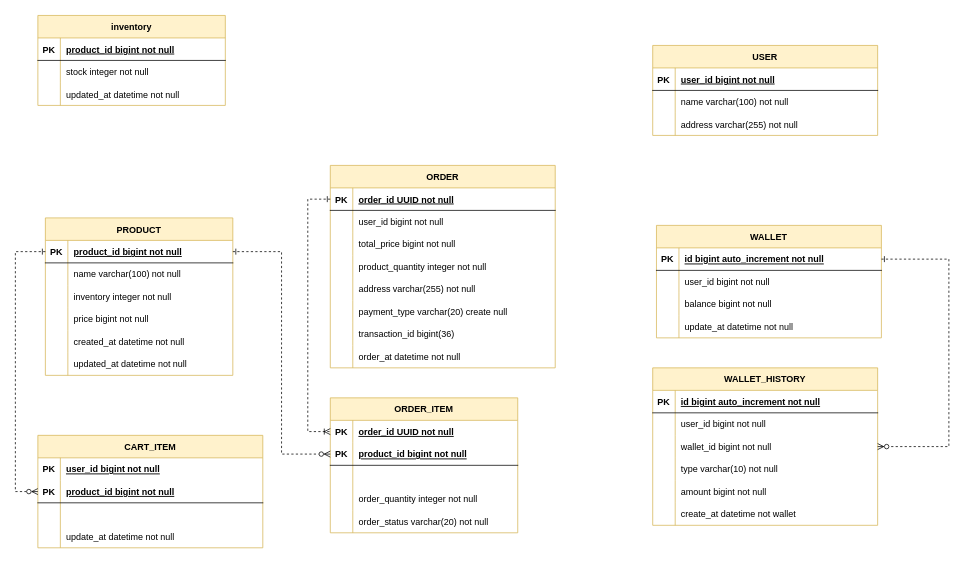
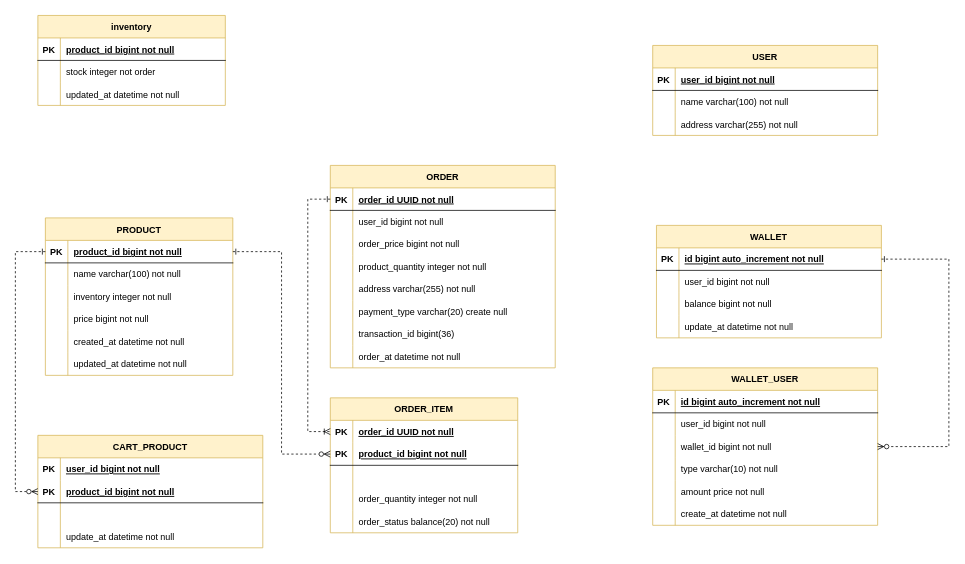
node "stock integer not null": label "stock integer not null" -> "stock integer not order"
node "total_price bigint not null": label "total_price bigint not null" -> "order_price bigint not null"
node "WALLET_HISTORY": label "WALLET_HISTORY" -> "WALLET_USER"
node "CART_ITEM": label "CART_ITEM" -> "CART_PRODUCT"
node "amount bigint not null": label "amount bigint not null" -> "amount price not null"
node "create_at datetime not wallet": label "create_at datetime not wallet" -> "create_at datetime not null"
node "order_status varchar(20) not null": label "order_status varchar(20) not null" -> "order_status balance(20) not null"
